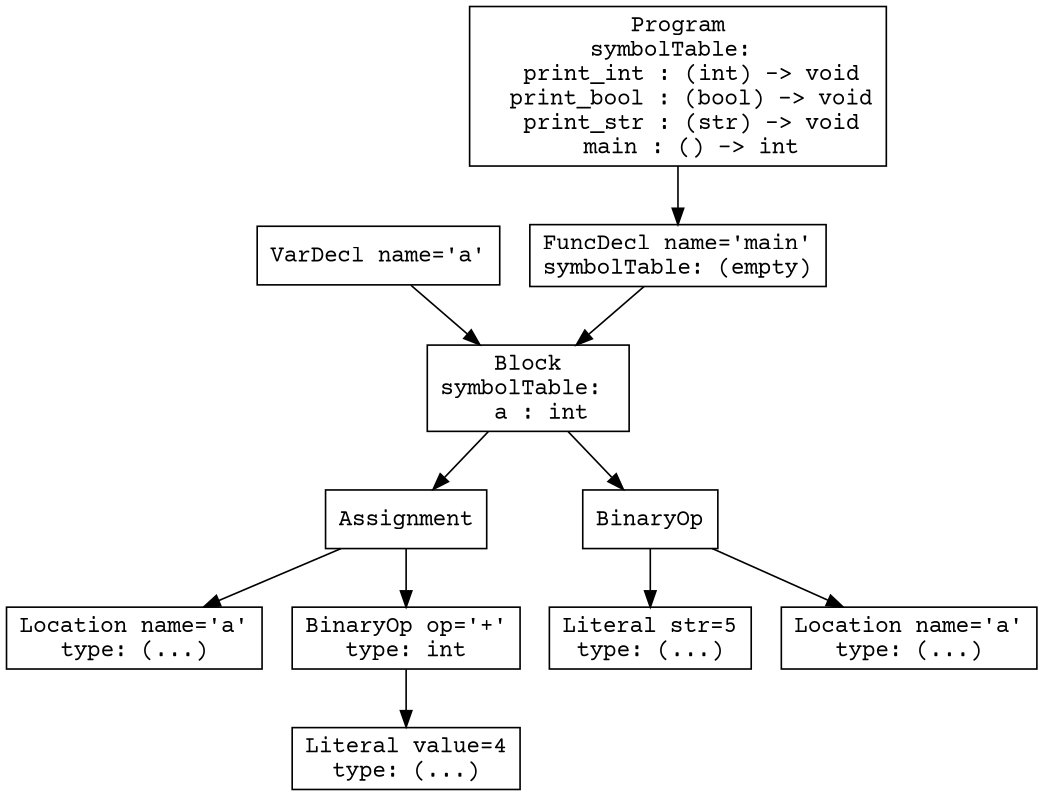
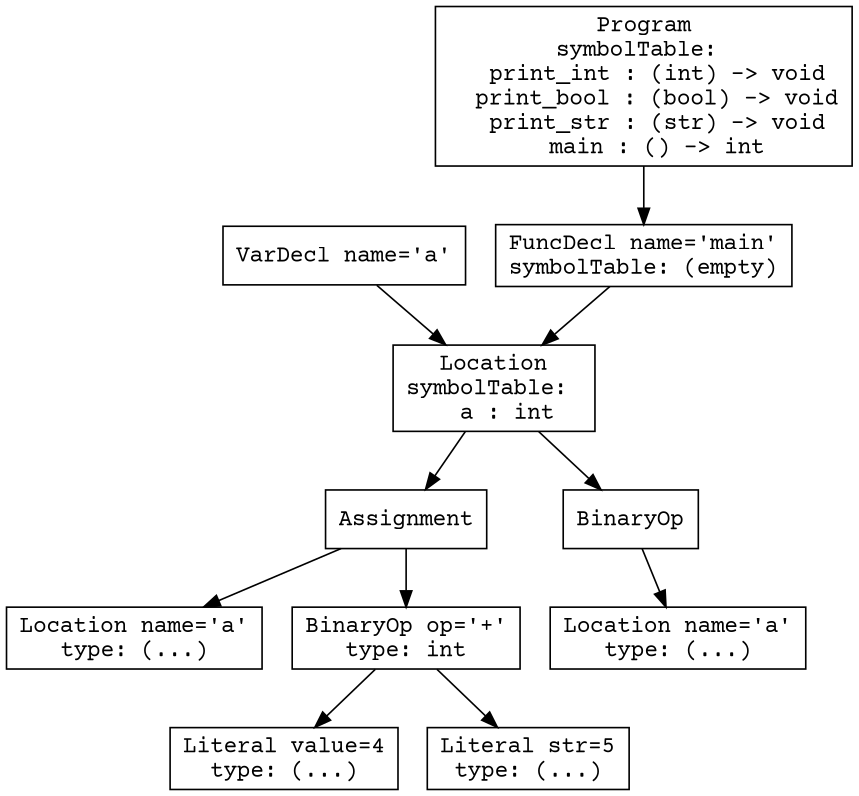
node "Block symbolTable: a : int": label "Block symbolTable: a : int" -> "Location symbolTable: a : int"
edge "BinaryOp" -> "Literal str=5 type: (...)": now "BinaryOp op='+' type: int" -> "Literal str=5 type: (...)"
